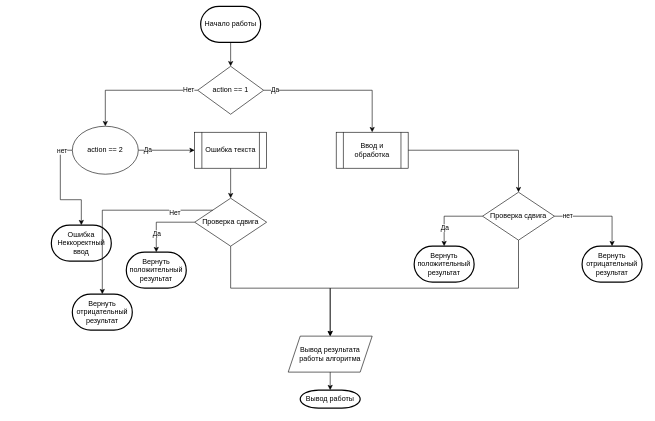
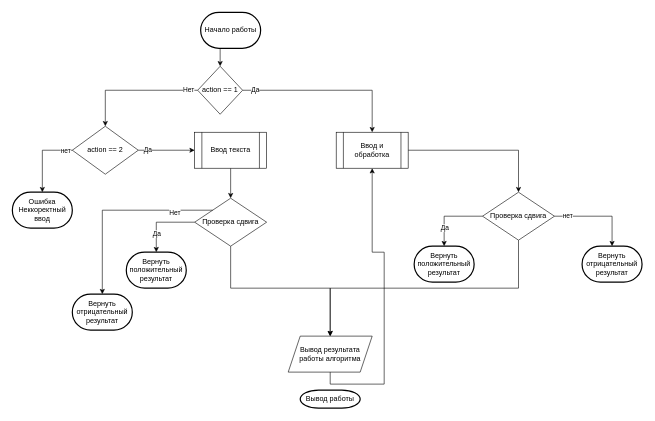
node "Начало работы": moved (231, 24) -> (231, 30)
node "action == 1": size 66x48 -> 45x48
node "action == 2": shape ellipse -> diamond
node "Ошибка текста": label "Ошибка текста" -> "Ввод текста"
node "Ошибка Неккоректный ввод": moved (81, 243) -> (42, 210)
edge "Вывод результата работы алгоритма" -> "Вывод работы": now "Вывод результата работы алгоритма" -> "Ввод и обработка"
